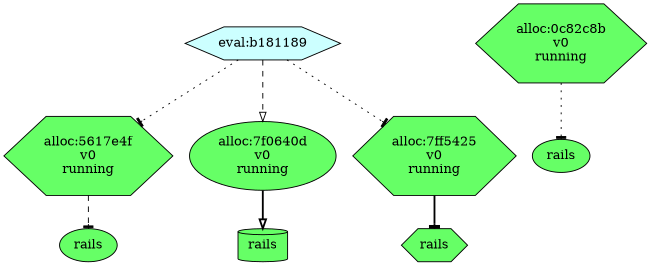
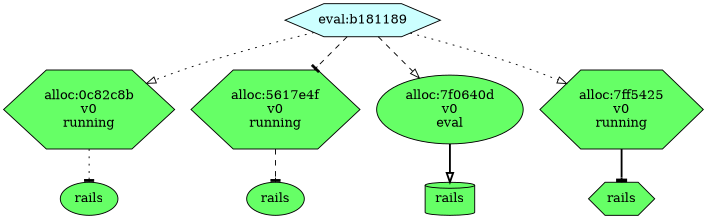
edge "eval:b181189" -> "alloc:0c82c8b v0 running": added
edge "eval:b181189" -> "alloc:5617e4f v0 running": style dotted -> dashed
edge "eval:b181189" -> "alloc:7ff5425 v0 running": arrowhead tee -> onormal
node "alloc:7f0640d v0 running": label "alloc:7f0640d v0 running" -> "alloc:7f0640d v0 eval"
